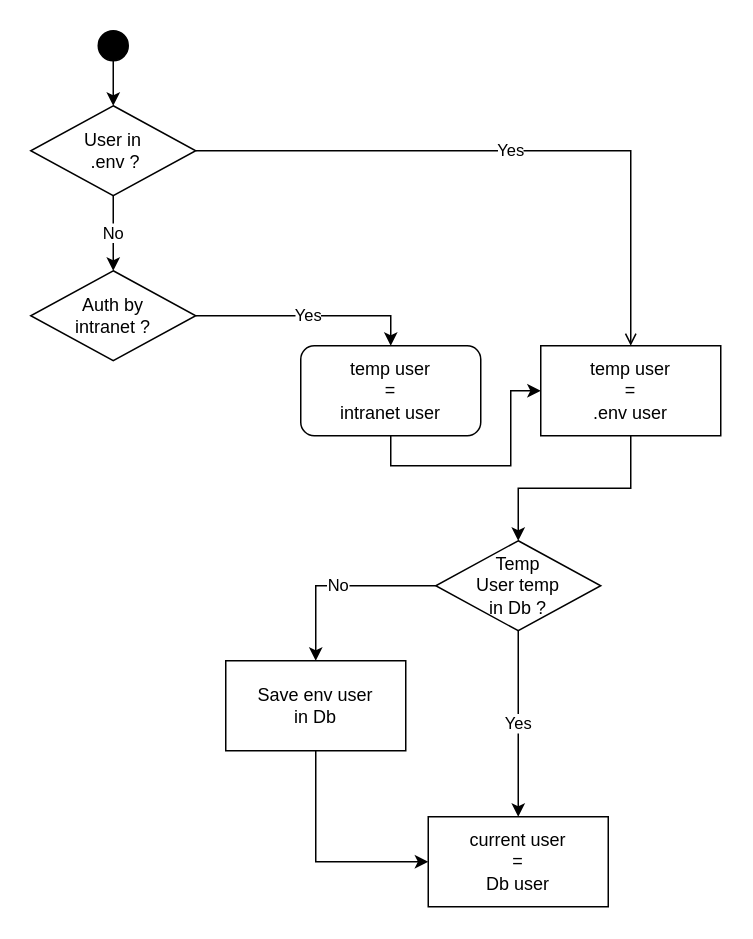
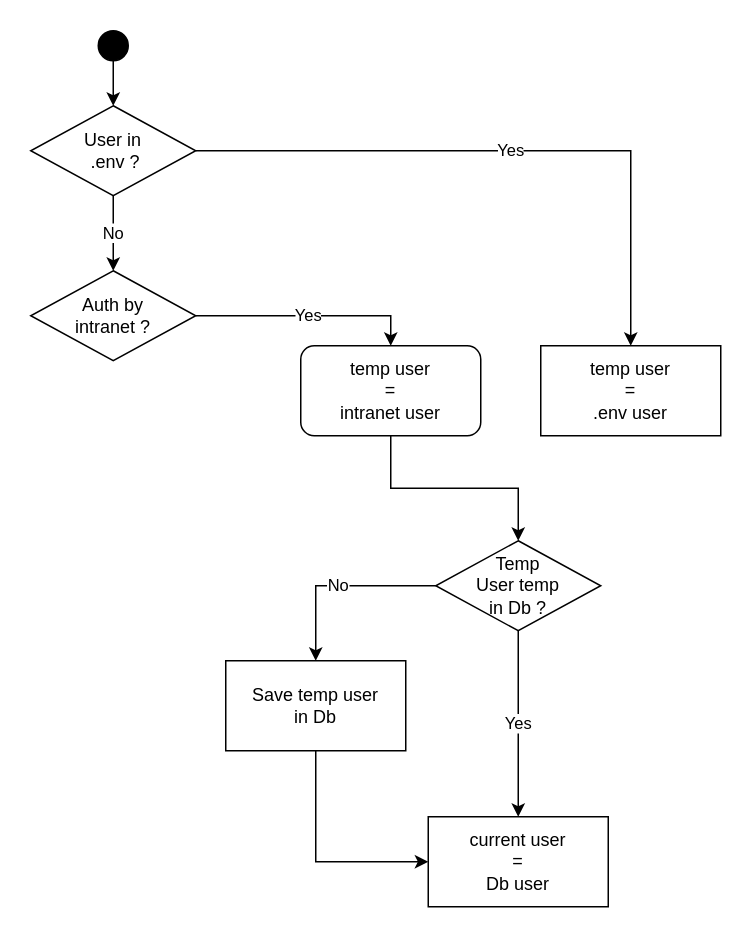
edge "User in .env ?" -> "temp user = .env user": arrowhead open -> classic
edge "temp user = intranet user" -> "temp user = .env user": now "temp user = intranet user" -> "Temp User temp in Db ?"
edge "temp user = .env user" -> "Temp User temp in Db ?": removed
node "Save env user in Db": label "Save env user in Db" -> "Save temp user in Db"
